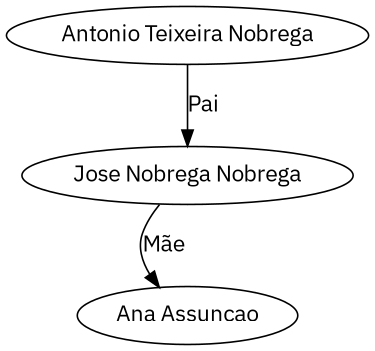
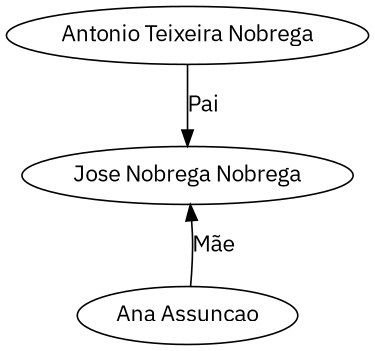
edge "Jose Nobrega Nobrega" -> "Ana Assuncao": reversed
